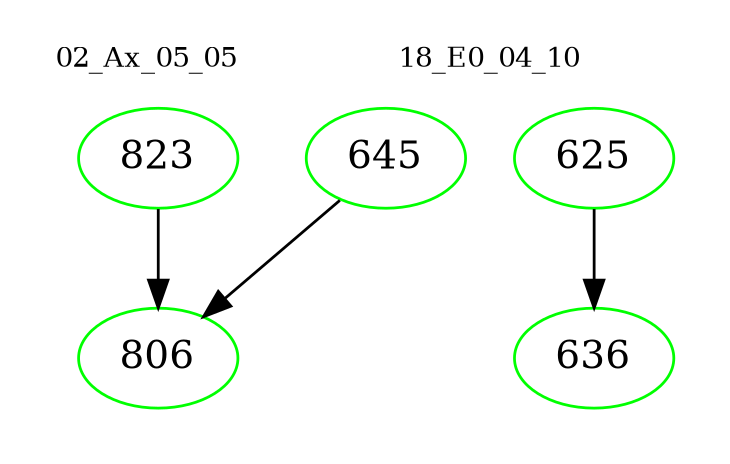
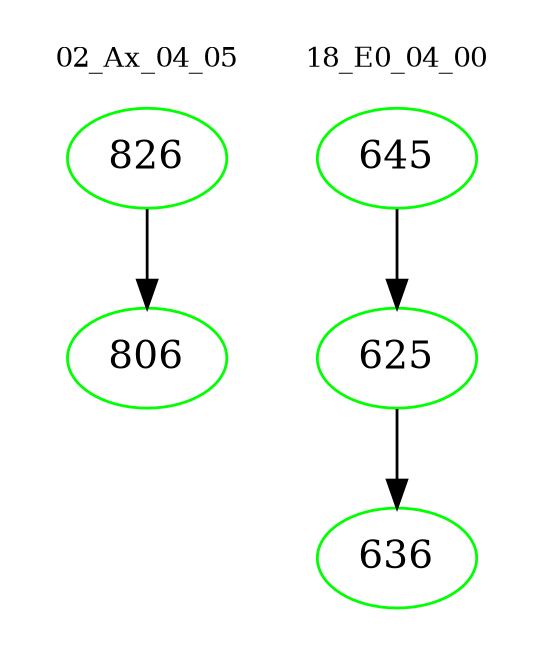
cluster "02_Ax_05_05": label "02_Ax_05_05" -> "02_Ax_04_05"
cluster "18_E0_04_10": label "18_E0_04_10" -> "18_E0_04_00"
node "823": label "823" -> "826"
edge "645" -> "806": now "645" -> "625"
